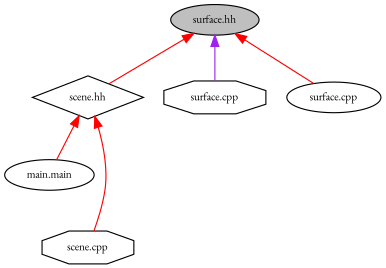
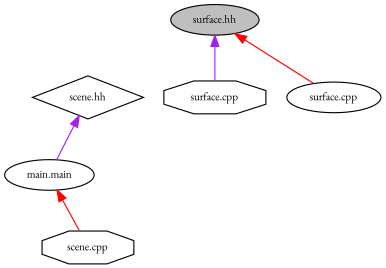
edge "scene.hh" -> "surface.hh": removed
edge "main.main" -> "scene.hh": color red -> purple
edge "scene.cpp" -> "scene.hh": now "scene.cpp" -> "main.main"
